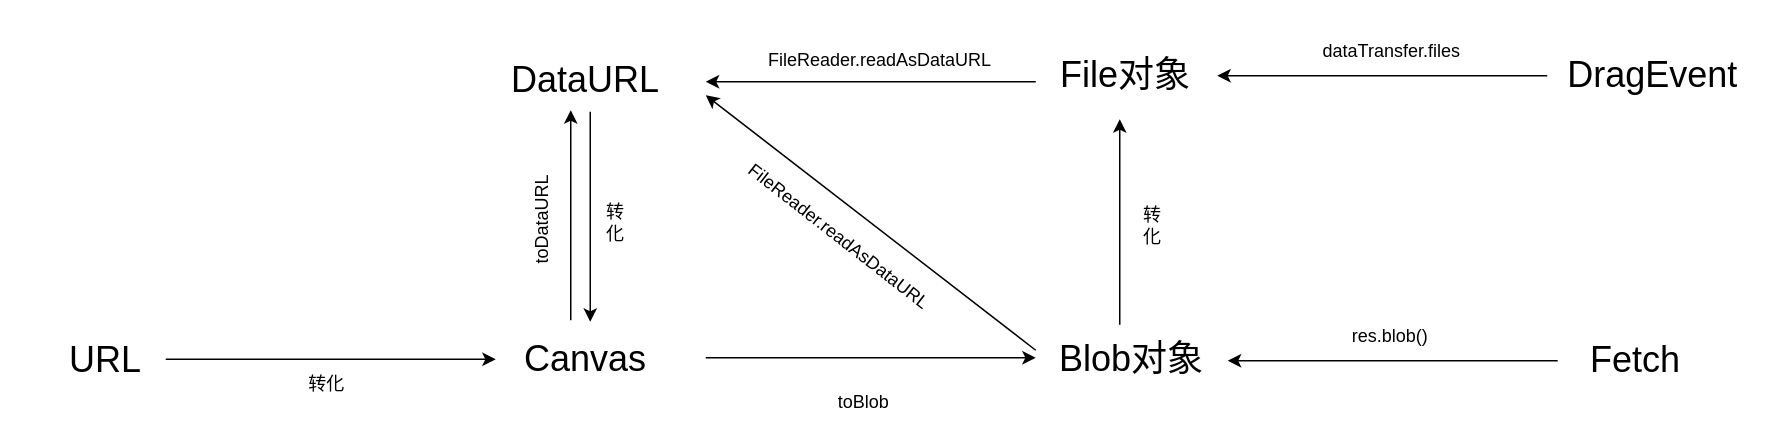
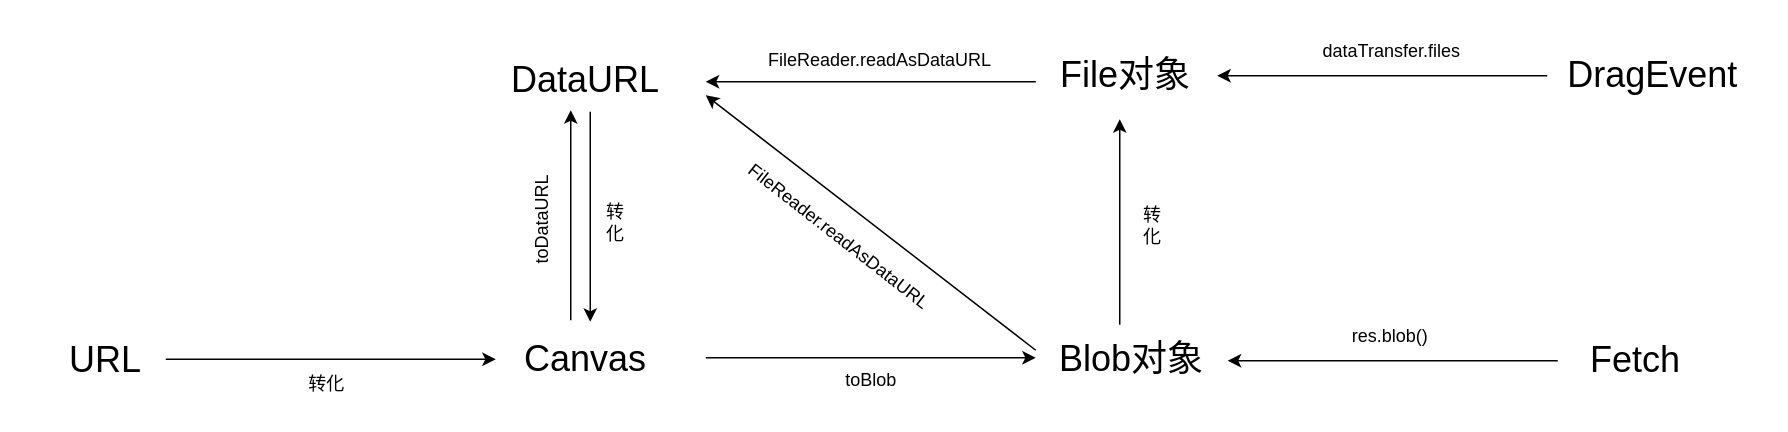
node "toBlob": moved (863, 400) -> (871, 377)
